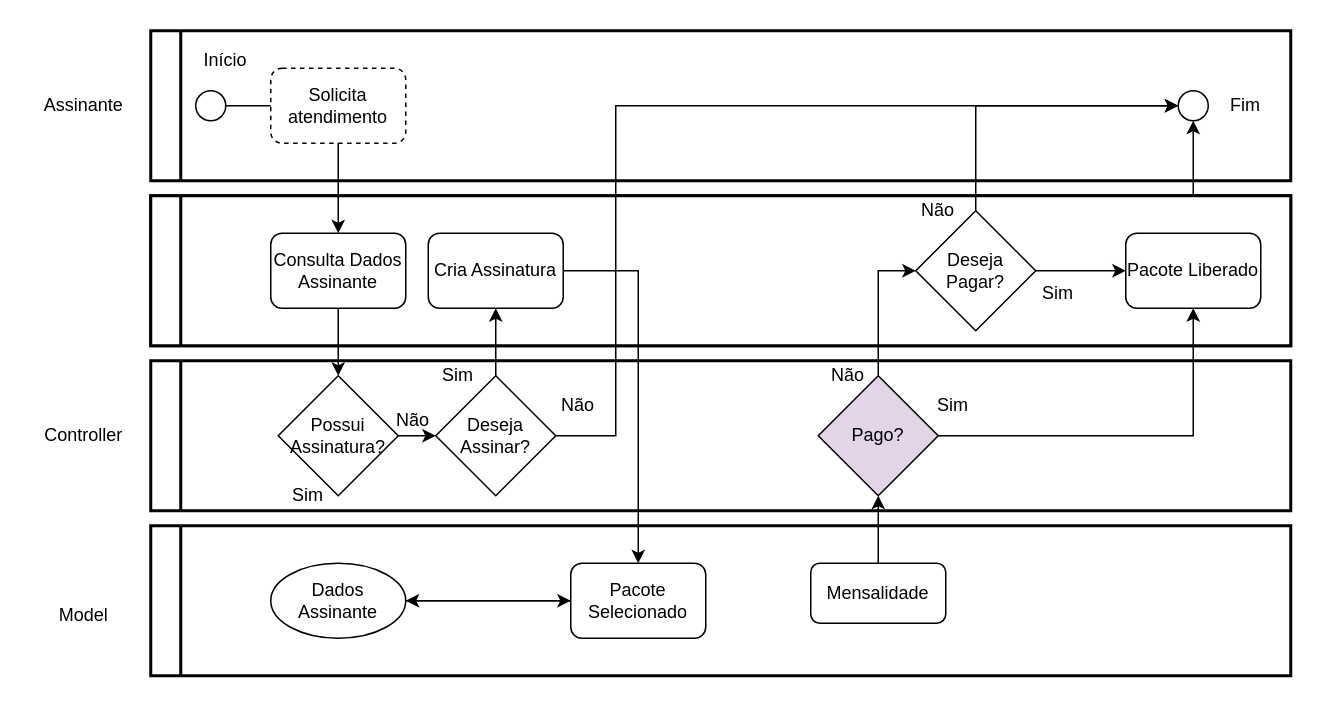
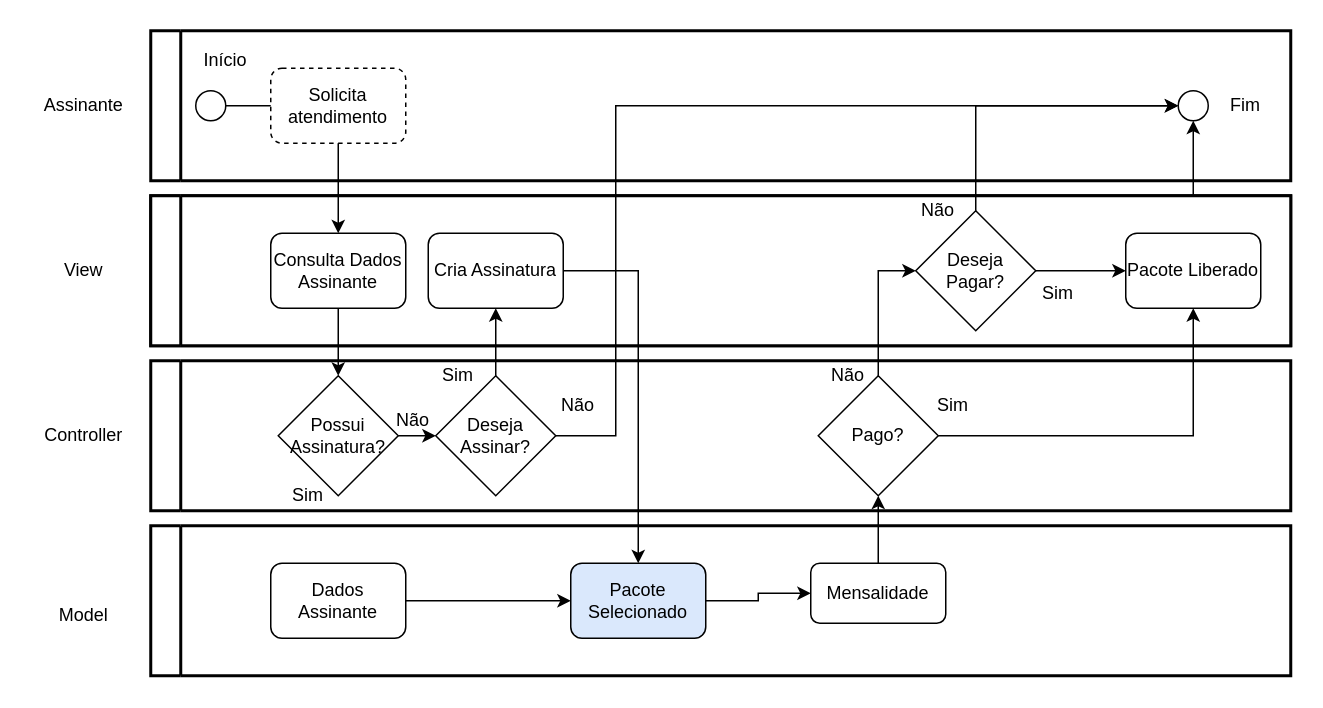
node "View": added
node "Pago?": fillcolor #e1d5e7 -> #ffffff
node "Dados Assinante": shape ellipse -> rounded rectangle
edge "Pacote Selecionado" -> "Dados Assinante": now "Pacote Selecionado" -> "Mensalidade"
node "Pacote Selecionado": fillcolor #ffffff -> #dae8fc
